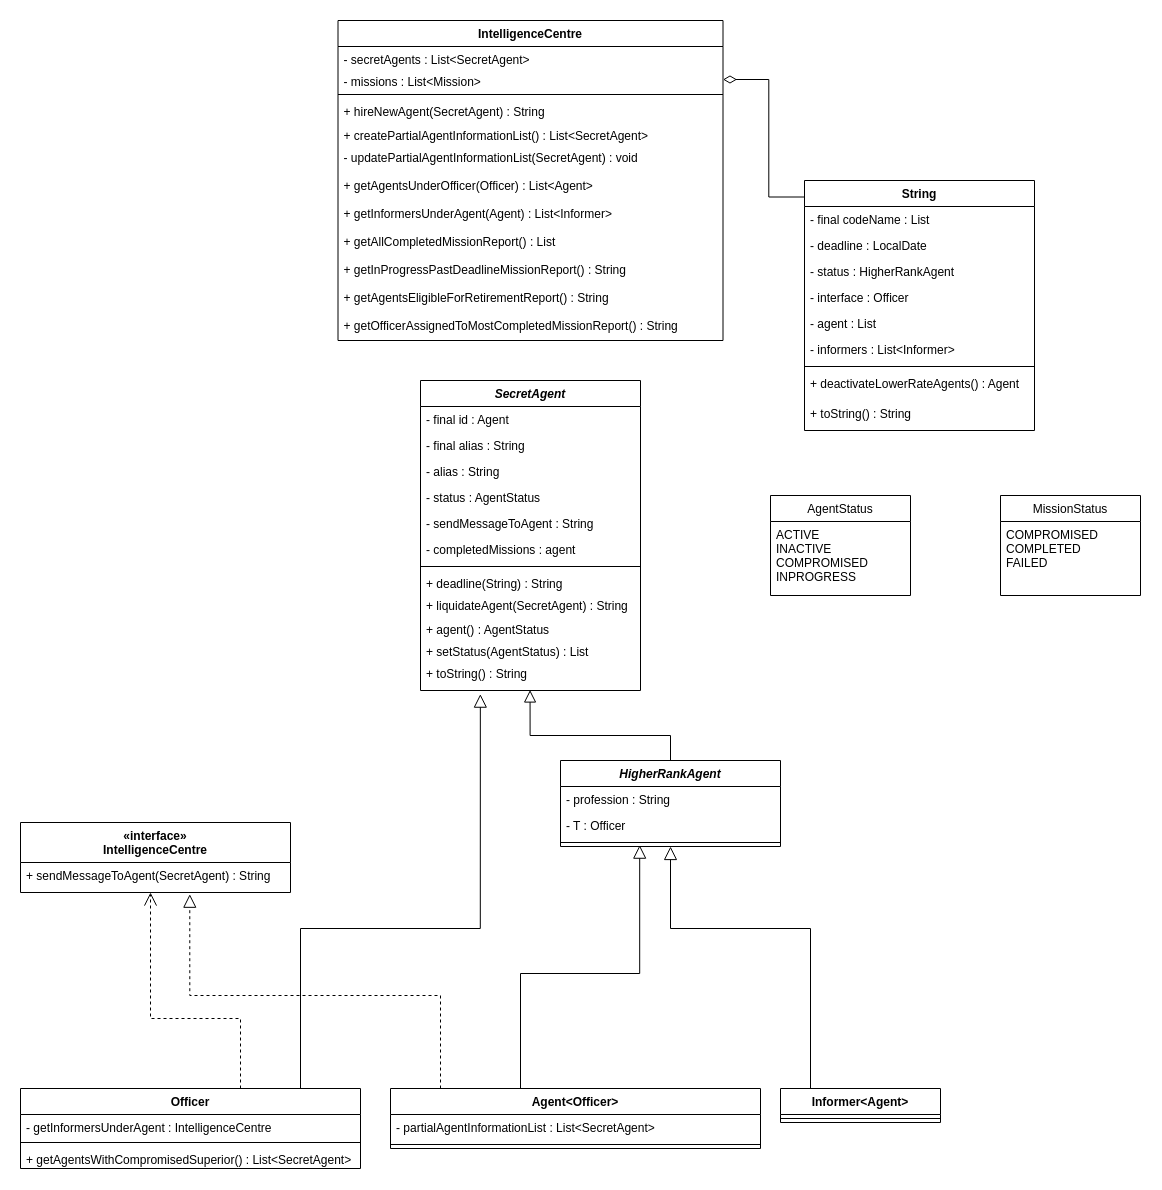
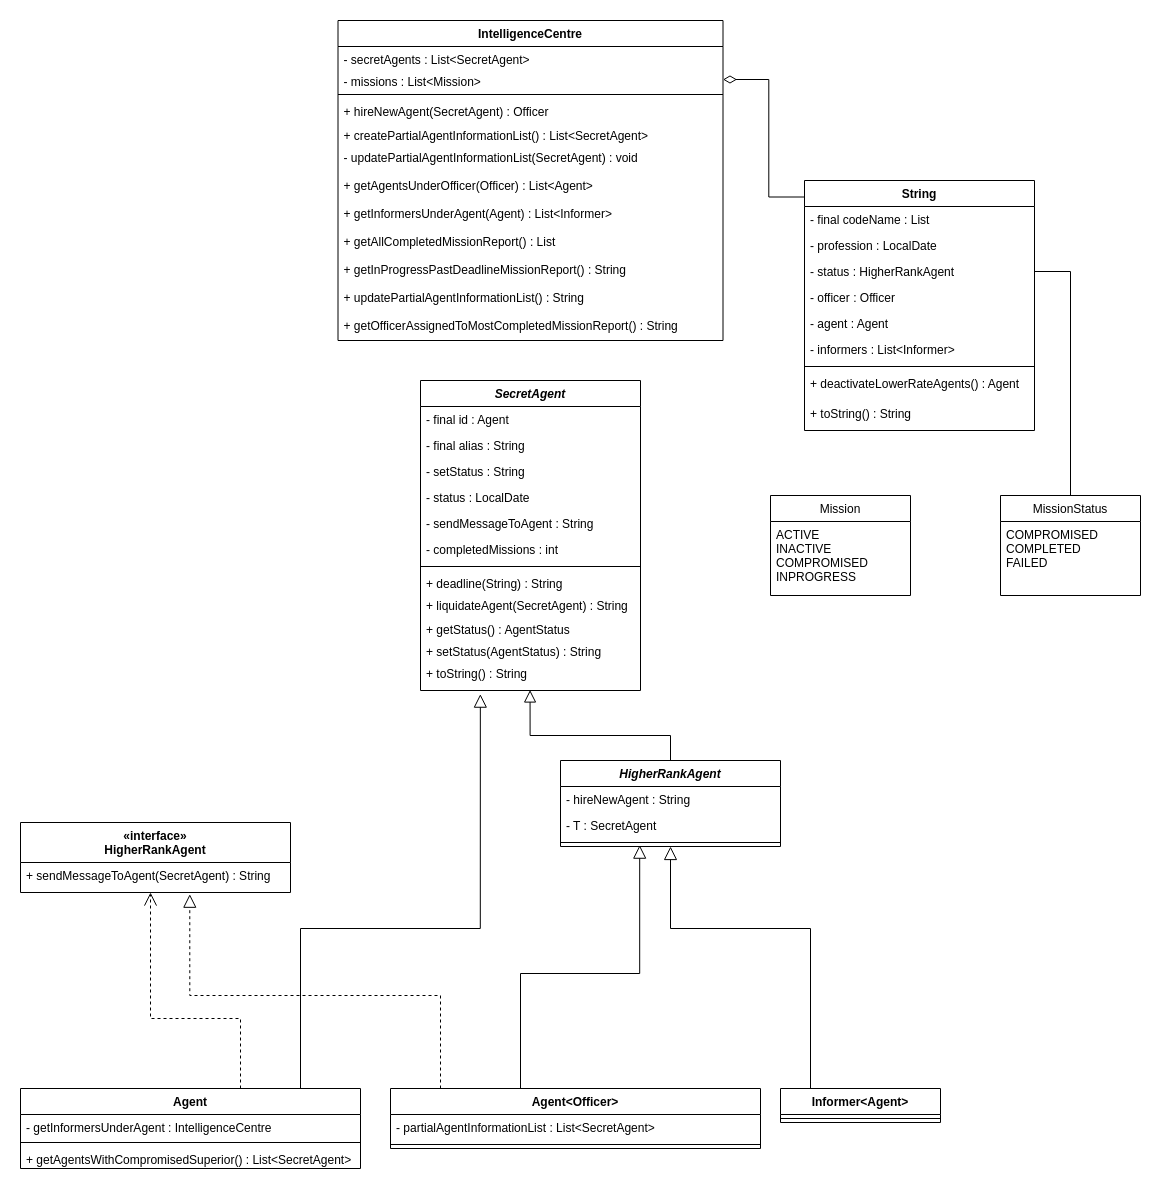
node "+ hireNewAgent(SecretAgent) : String": label "+ hireNewAgent(SecretAgent) : String" -> "+ hireNewAgent(SecretAgent) : Officer"
node "- deadline : LocalDate": label "- deadline : LocalDate" -> "- profession : LocalDate"
node "+ getAgentsEligibleForRetirementReport() : String": label "+ getAgentsEligibleForRetirementReport() : String" -> "+ updatePartialAgentInformationList() : String"
node "- interface : Officer": label "- interface : Officer" -> "- officer : Officer"
node "- agent : List": label "- agent : List" -> "- agent : Agent"
edge "- status : HigherRankAgent" -- "MissionStatus": added
node "- alias : String": label "- alias : String" -> "- setStatus : String"
node "- status : AgentStatus": label "- status : AgentStatus" -> "- status : LocalDate"
node "AgentStatus": label "AgentStatus" -> "Mission"
node "- completedMissions : agent": label "- completedMissions : agent" -> "- completedMissions : int"
node "+ agent() : AgentStatus": label "+ agent() : AgentStatus" -> "+ getStatus() : AgentStatus"
node "+ setStatus(AgentStatus) : List": label "+ setStatus(AgentStatus) : List" -> "+ setStatus(AgentStatus) : String"
node "- profession : String": label "- profession : String" -> "- hireNewAgent : String"
node "- T : Officer": label "- T : Officer" -> "- T : SecretAgent"
node "«interface» IntelligenceCentre": label "«interface» IntelligenceCentre" -> "«interface» HigherRankAgent"
node "Officer": label "Officer" -> "Agent"
